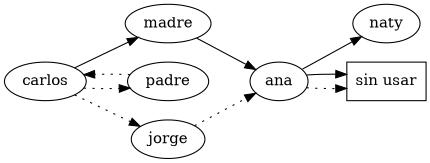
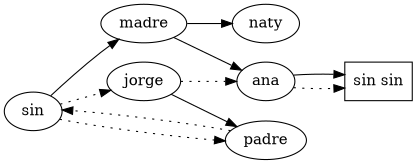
edge "ana" -> "naty": now "madre" -> "naty"
node "carlos": label "carlos" -> "sin"
node "sin usar": label "sin usar" -> "sin sin"
edge "jorge" -> "padre": added
